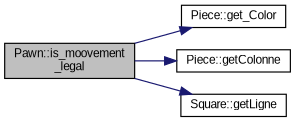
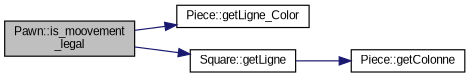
node "Piece::get_Color": label "Piece::get_Color" -> "Piece::getLigne_Color"
edge "Pawn::is_moovement _legal" -> "Piece::getColonne": now "Square::getLigne" -> "Piece::getColonne"
